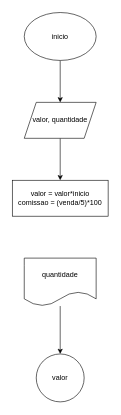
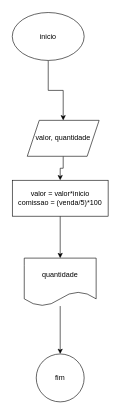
node "inicio": moved (60, 36) -> (48, 36)
node "valor, quantidade": moved (60, 120) -> (63, 138)
edge "valor = valor*inicio comissao = (venda/5)*100" -> "quantidade": added
node "valor": label "valor" -> "fim"
